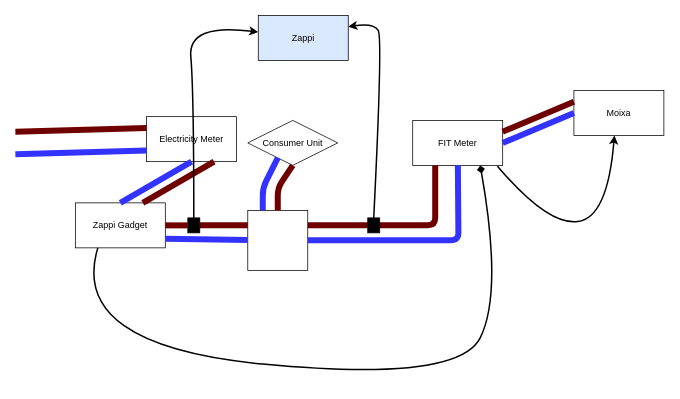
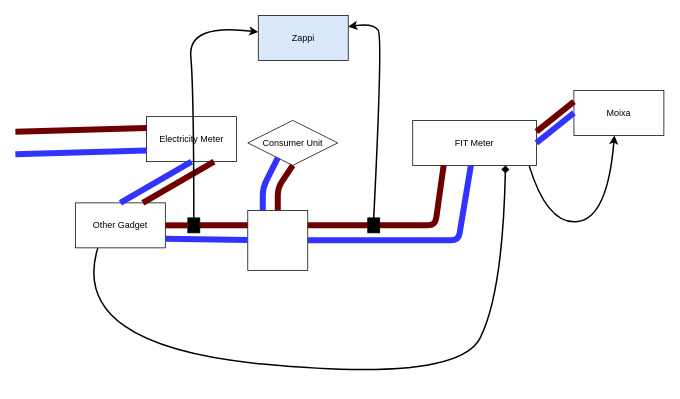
node "FIT Meter": size 90x45 -> 124x45
node "Zappi Gadget": label "Zappi Gadget" -> "Other Gadget"
